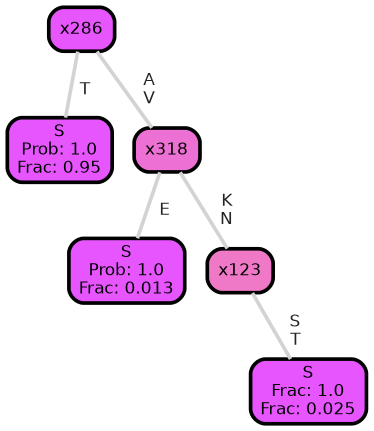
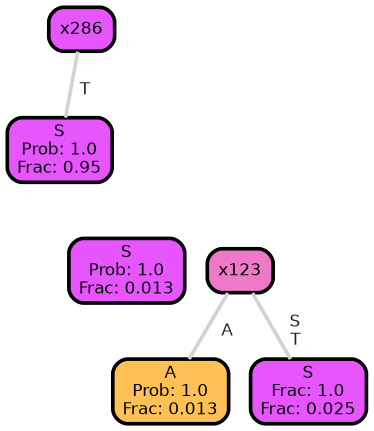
node "x318": removed
node "A Prob: 1.0 Frac: 0.013": added
